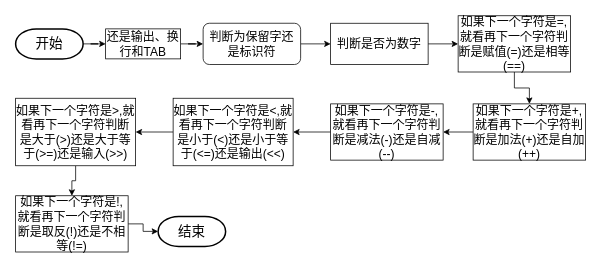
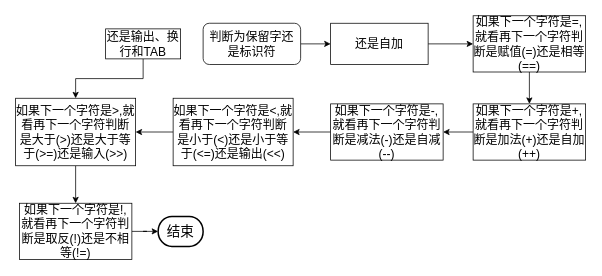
node "开始": removed
edge "开始" -> "还是输出、换行和TAB": removed
edge "还是输出、换行和TAB" -> "判断为保留字还是标识符": now "还是输出、换行和TAB" -> "如果下一个字符是>,就看再下一个字符判断是大于(>)还是大于等于(>=)还是输入(>>)"
node "判断是否为数字": label "判断是否为数字" -> "还是自加"
node "如果下一个字符是=,就看再下一个字符判断是赋值(=)还是相等(==)": moved (514, 44) -> (529, 44)
node "如果下一个字符是!,就看再下一个字符判断是取反(!)还是不相等(!=)": moved (72, 224) -> (75, 231)
node "结束": size 68x30 -> 45x30
